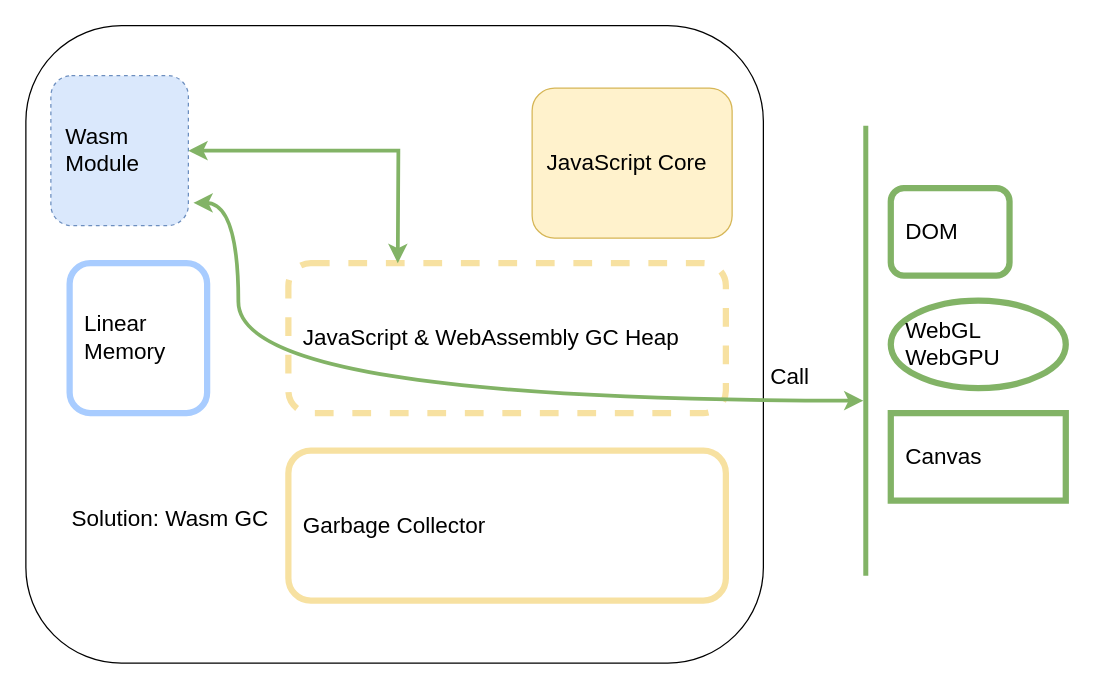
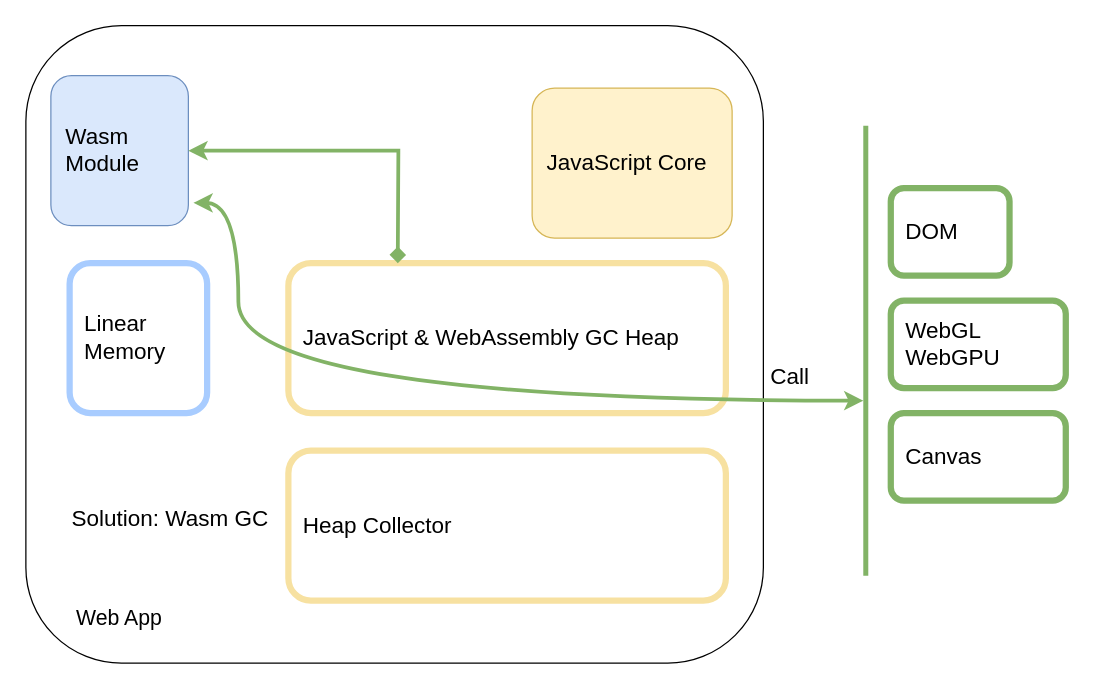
node "Wasm Module": style dashed -> solid
edge "Wasm Module" -- "JavaScript & WebAssembly GC Heap": arrowhead classic -> diamond
node "JavaScript & WebAssembly GC Heap": style dashed -> solid
node "WebGL WebGPU": shape ellipse -> rounded rectangle
node "Canvas": shape rectangle -> rounded rectangle
node "Garbage Collector": label "Garbage Collector" -> "Heap Collector"
node "Web App": added
